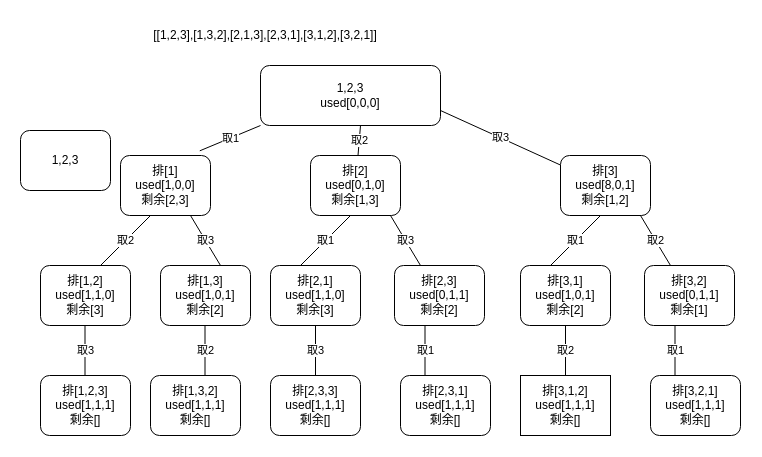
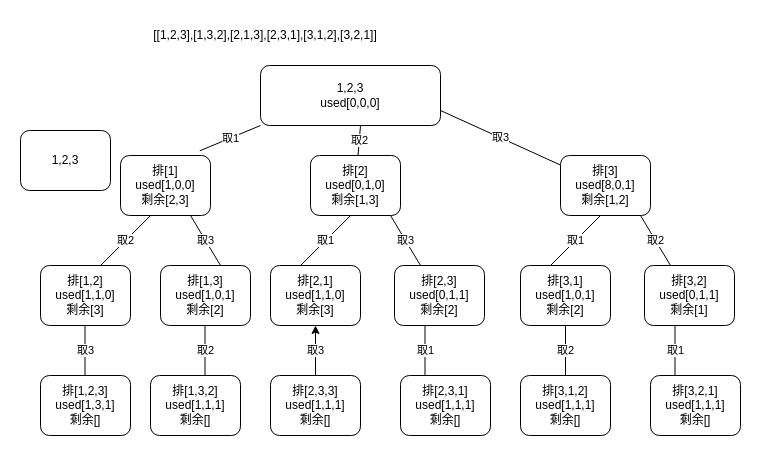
edge "排[2,1] used[1,1,0] 剩余[3]" -- "排[2,3,3] used[1,1,1] 剩余[]": arrowhead none -> classic
node "排[1,2,3] used[1,1,1] 剩余[]": label "排[1,2,3] used[1,1,1] 剩余[]" -> "排[1,2,3] used[1,3,1] 剩余[]"
node "排[3,1,2] used[1,1,1] 剩余[]": shape rectangle -> rounded rectangle
